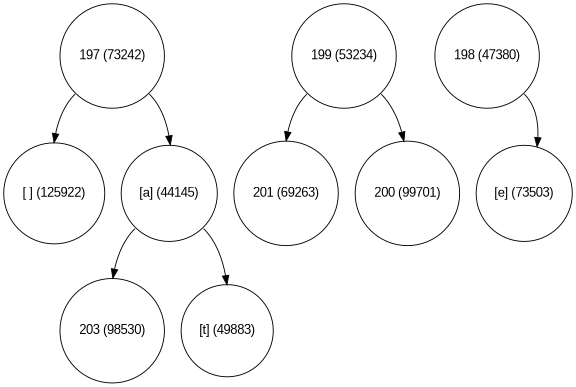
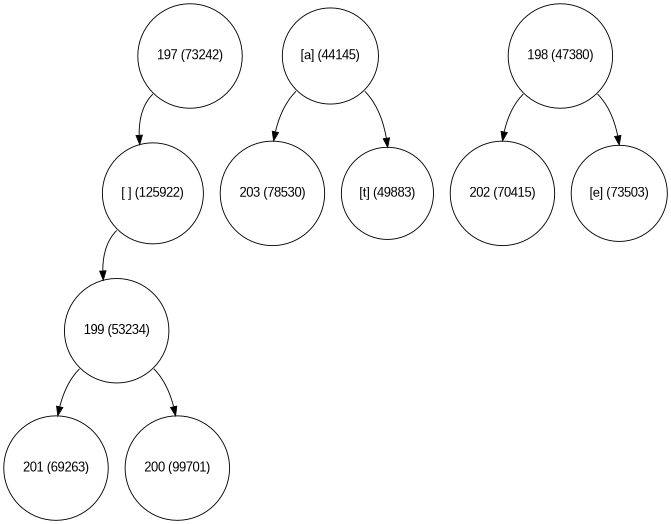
edge "197 (73242)" -> "[a] (44145)": removed
node "202 (70415)": added
edge "[ ] (125922)" -> "199 (53234)": added
node "203 (98530)": label "203 (98530)" -> "203 (78530)"
